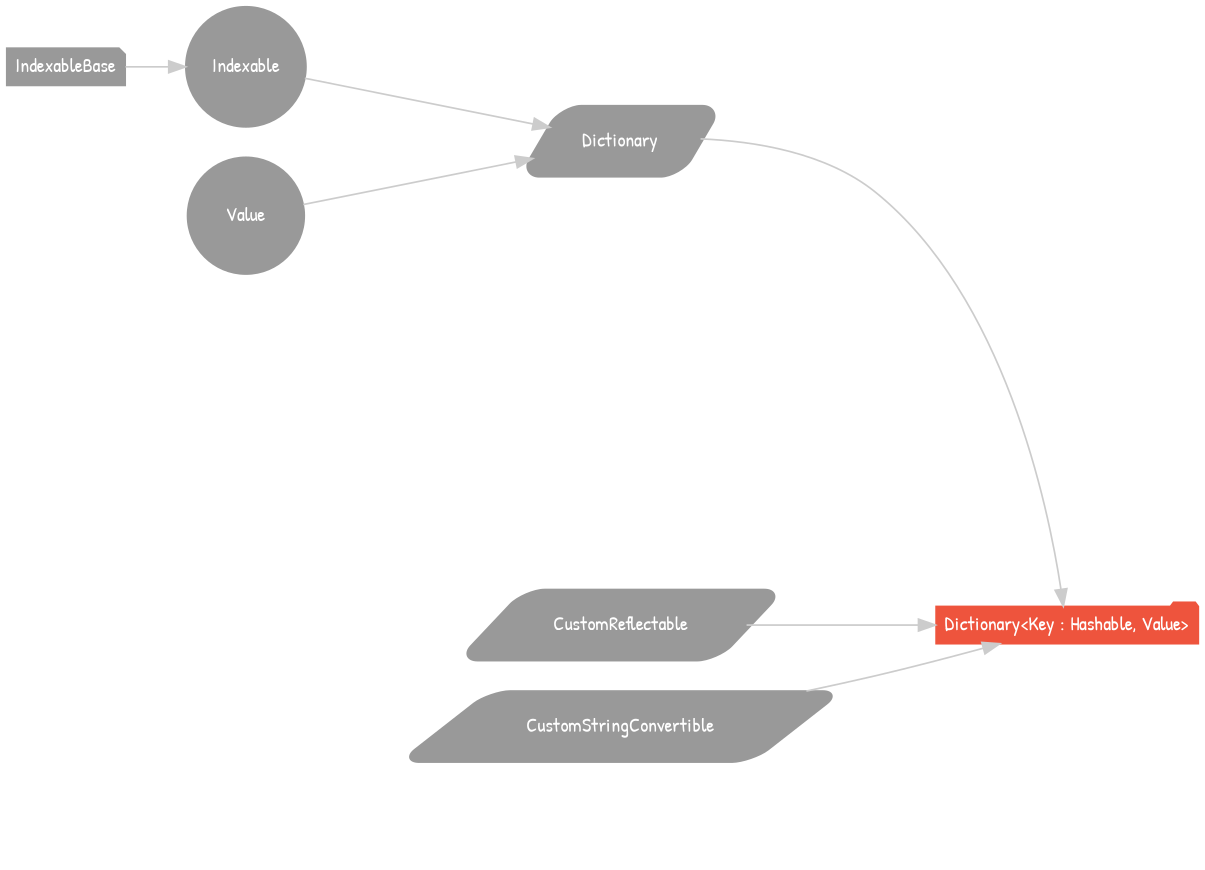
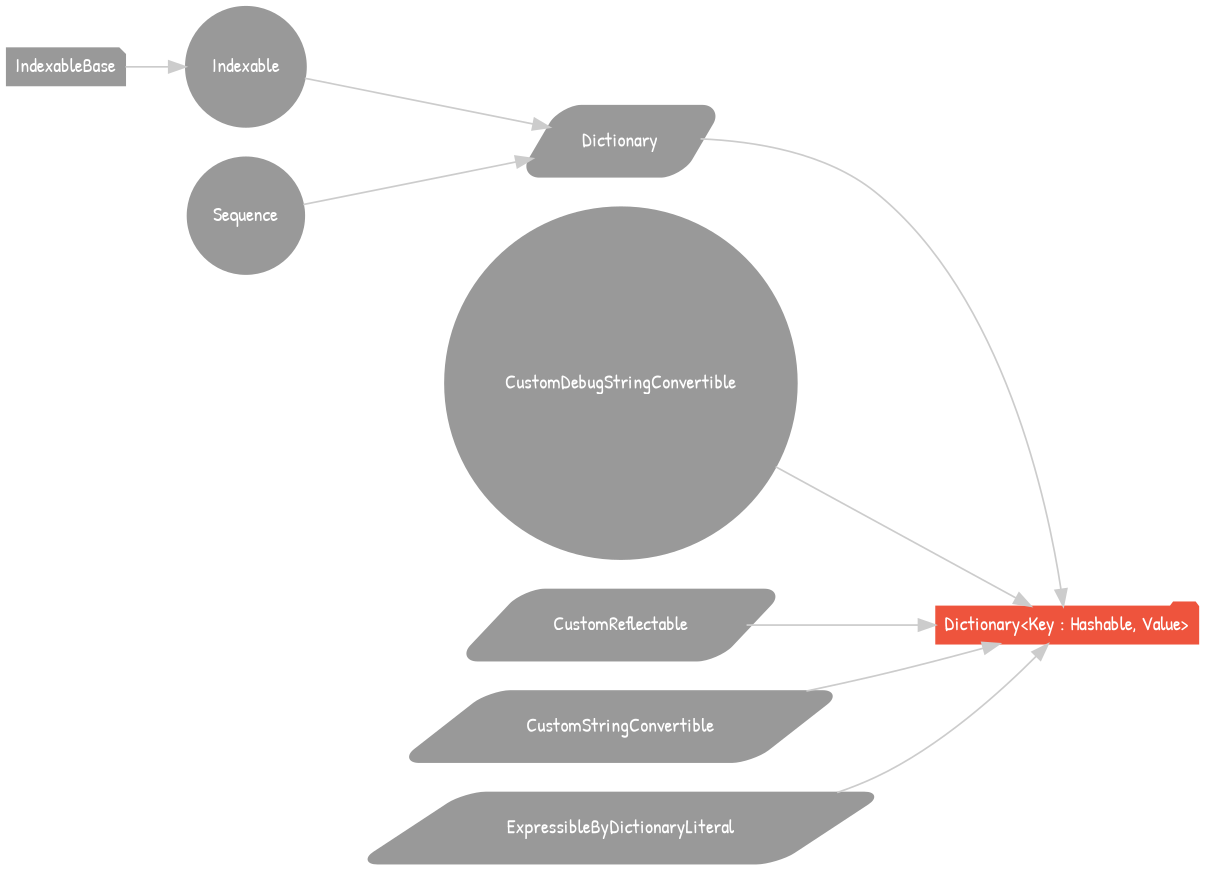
node "Value": label "Value" -> "Sequence"
node "CustomDebugStringConvertible": added
node "ExpressibleByDictionaryLiteral": added
